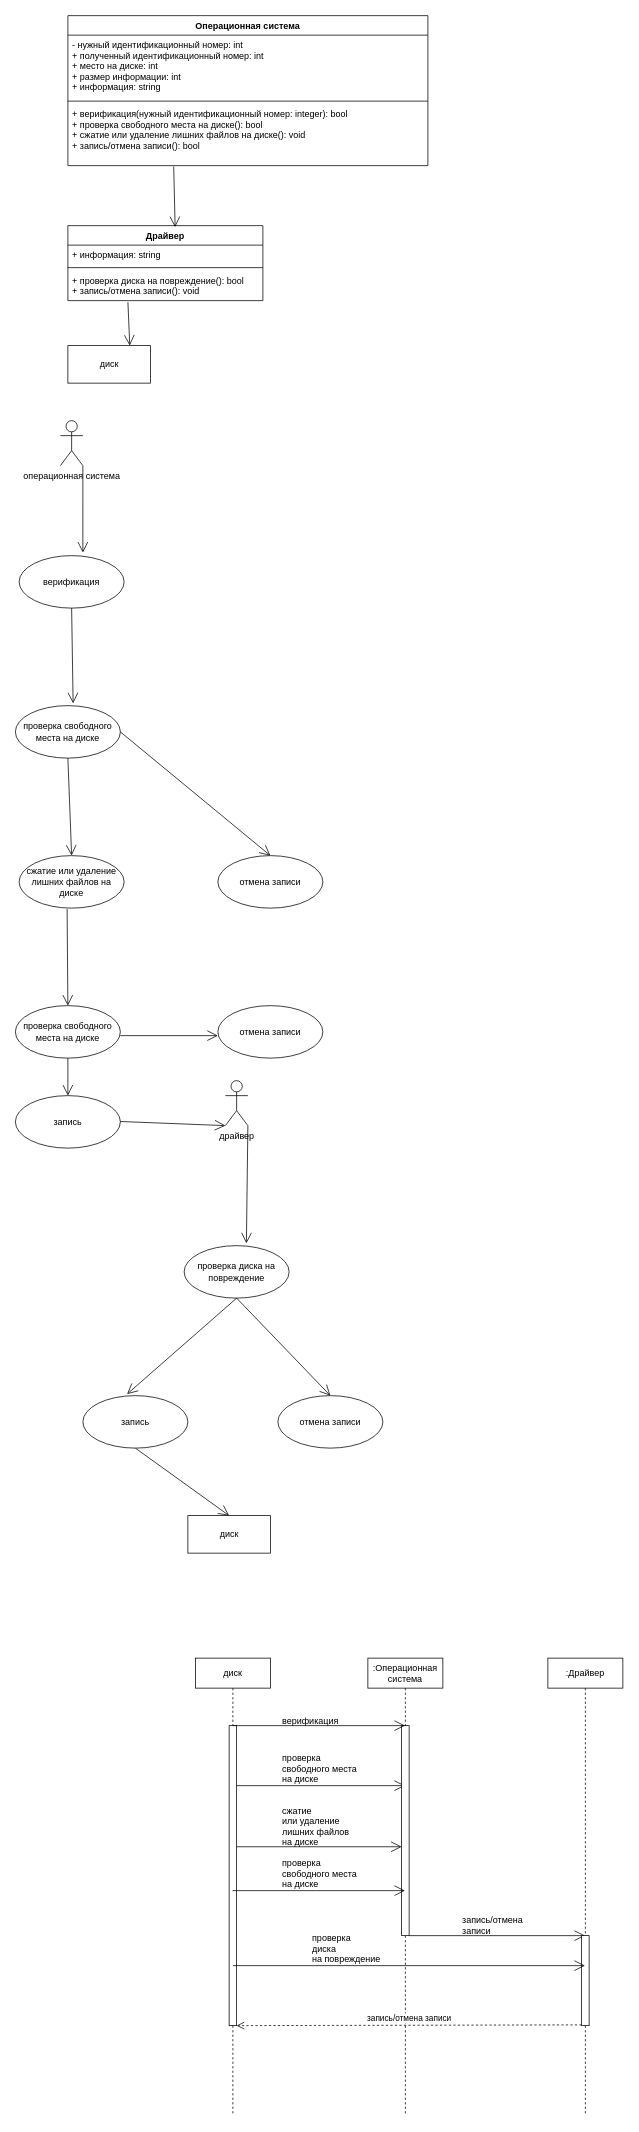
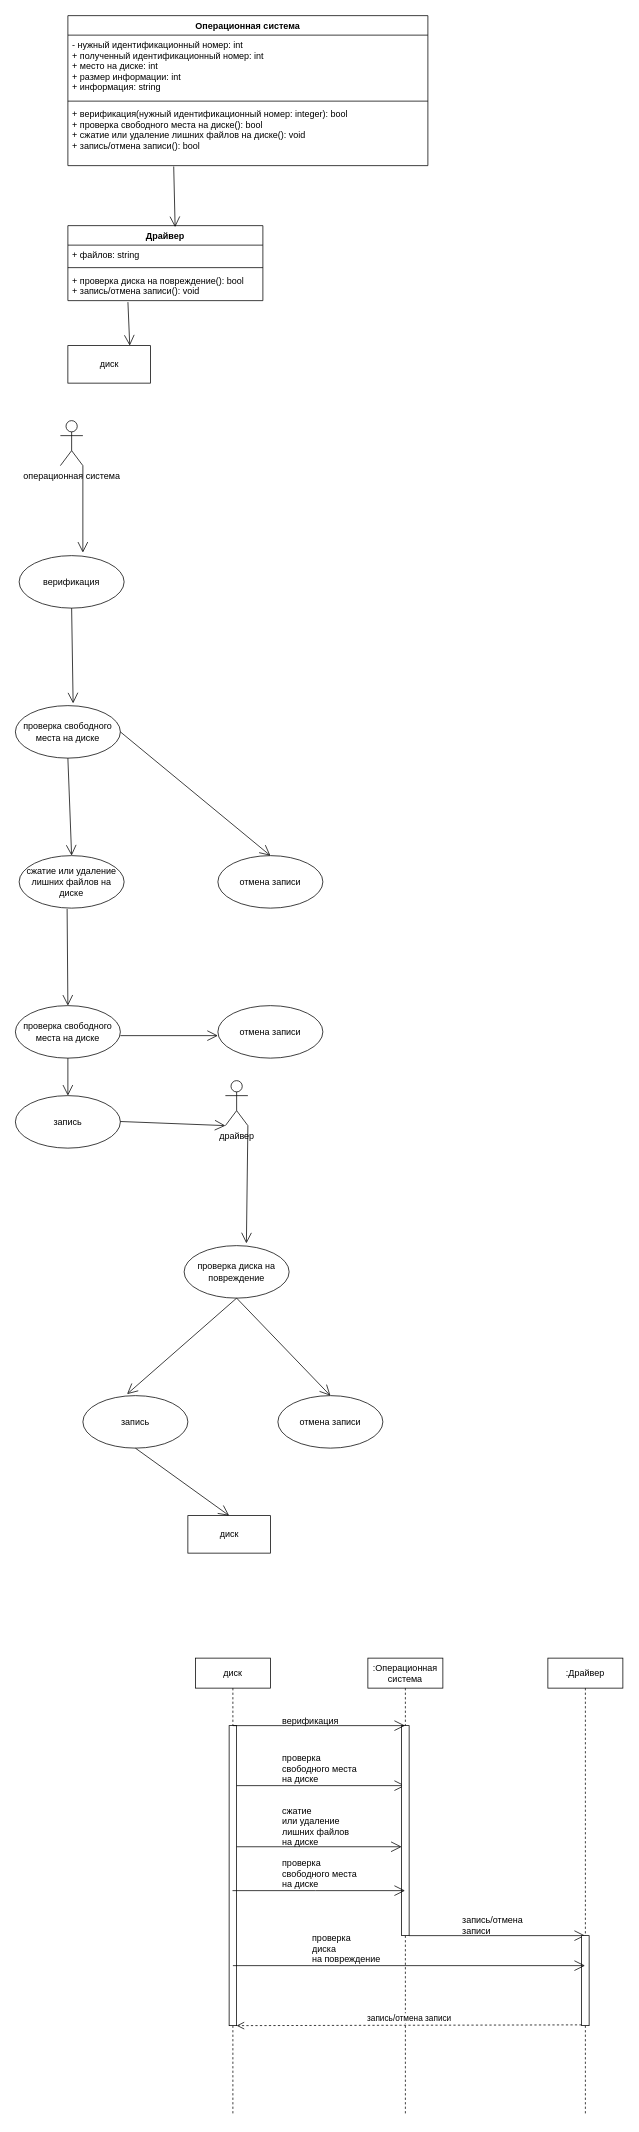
node "+ информация: string": label "+ информация: string" -> "+ файлов: string"
